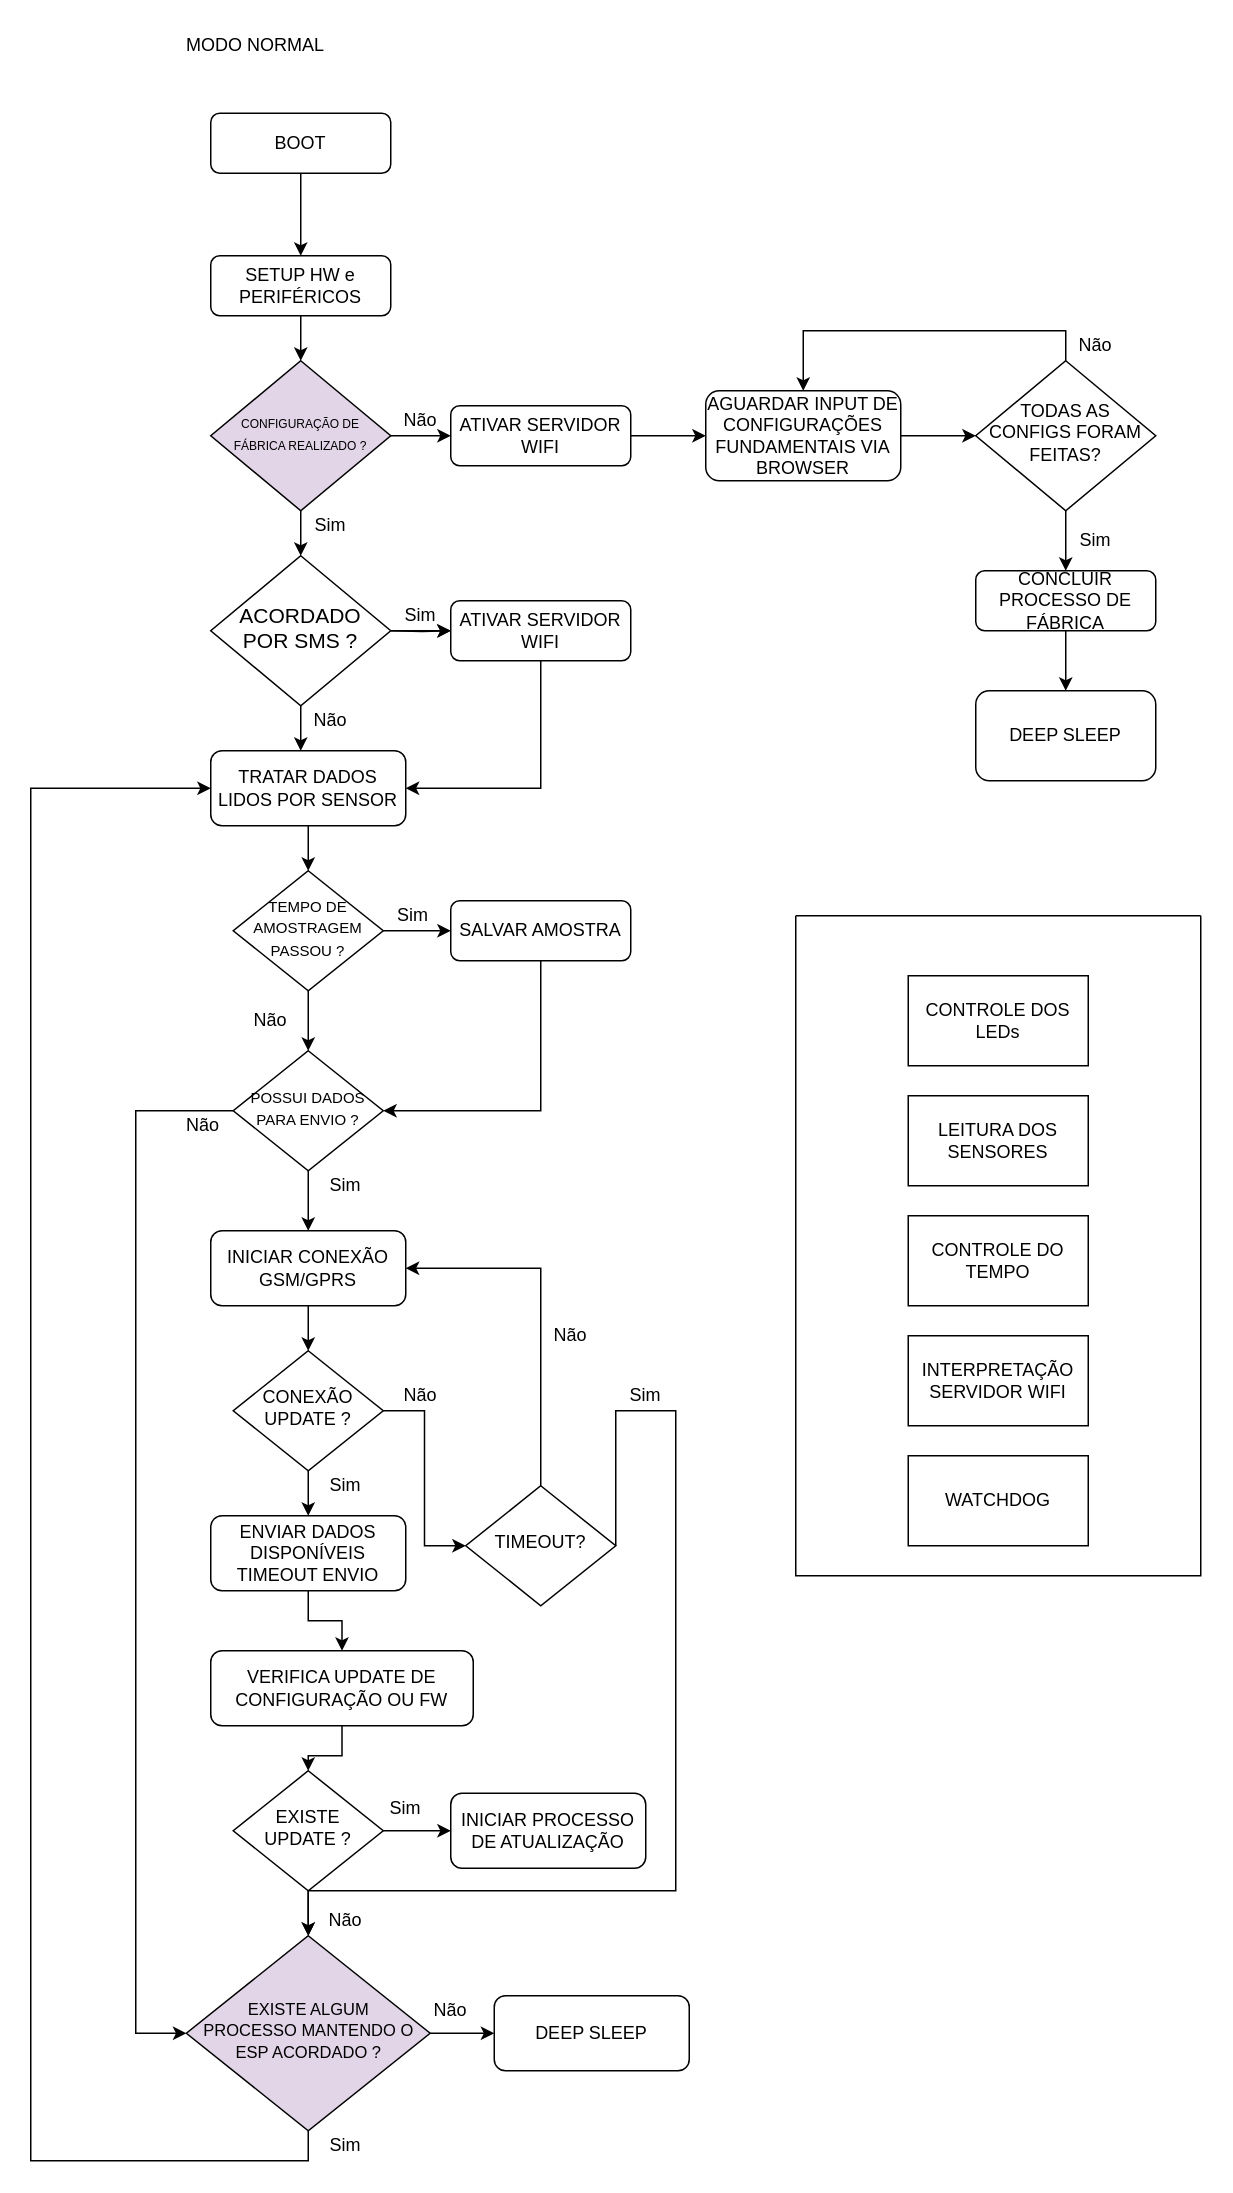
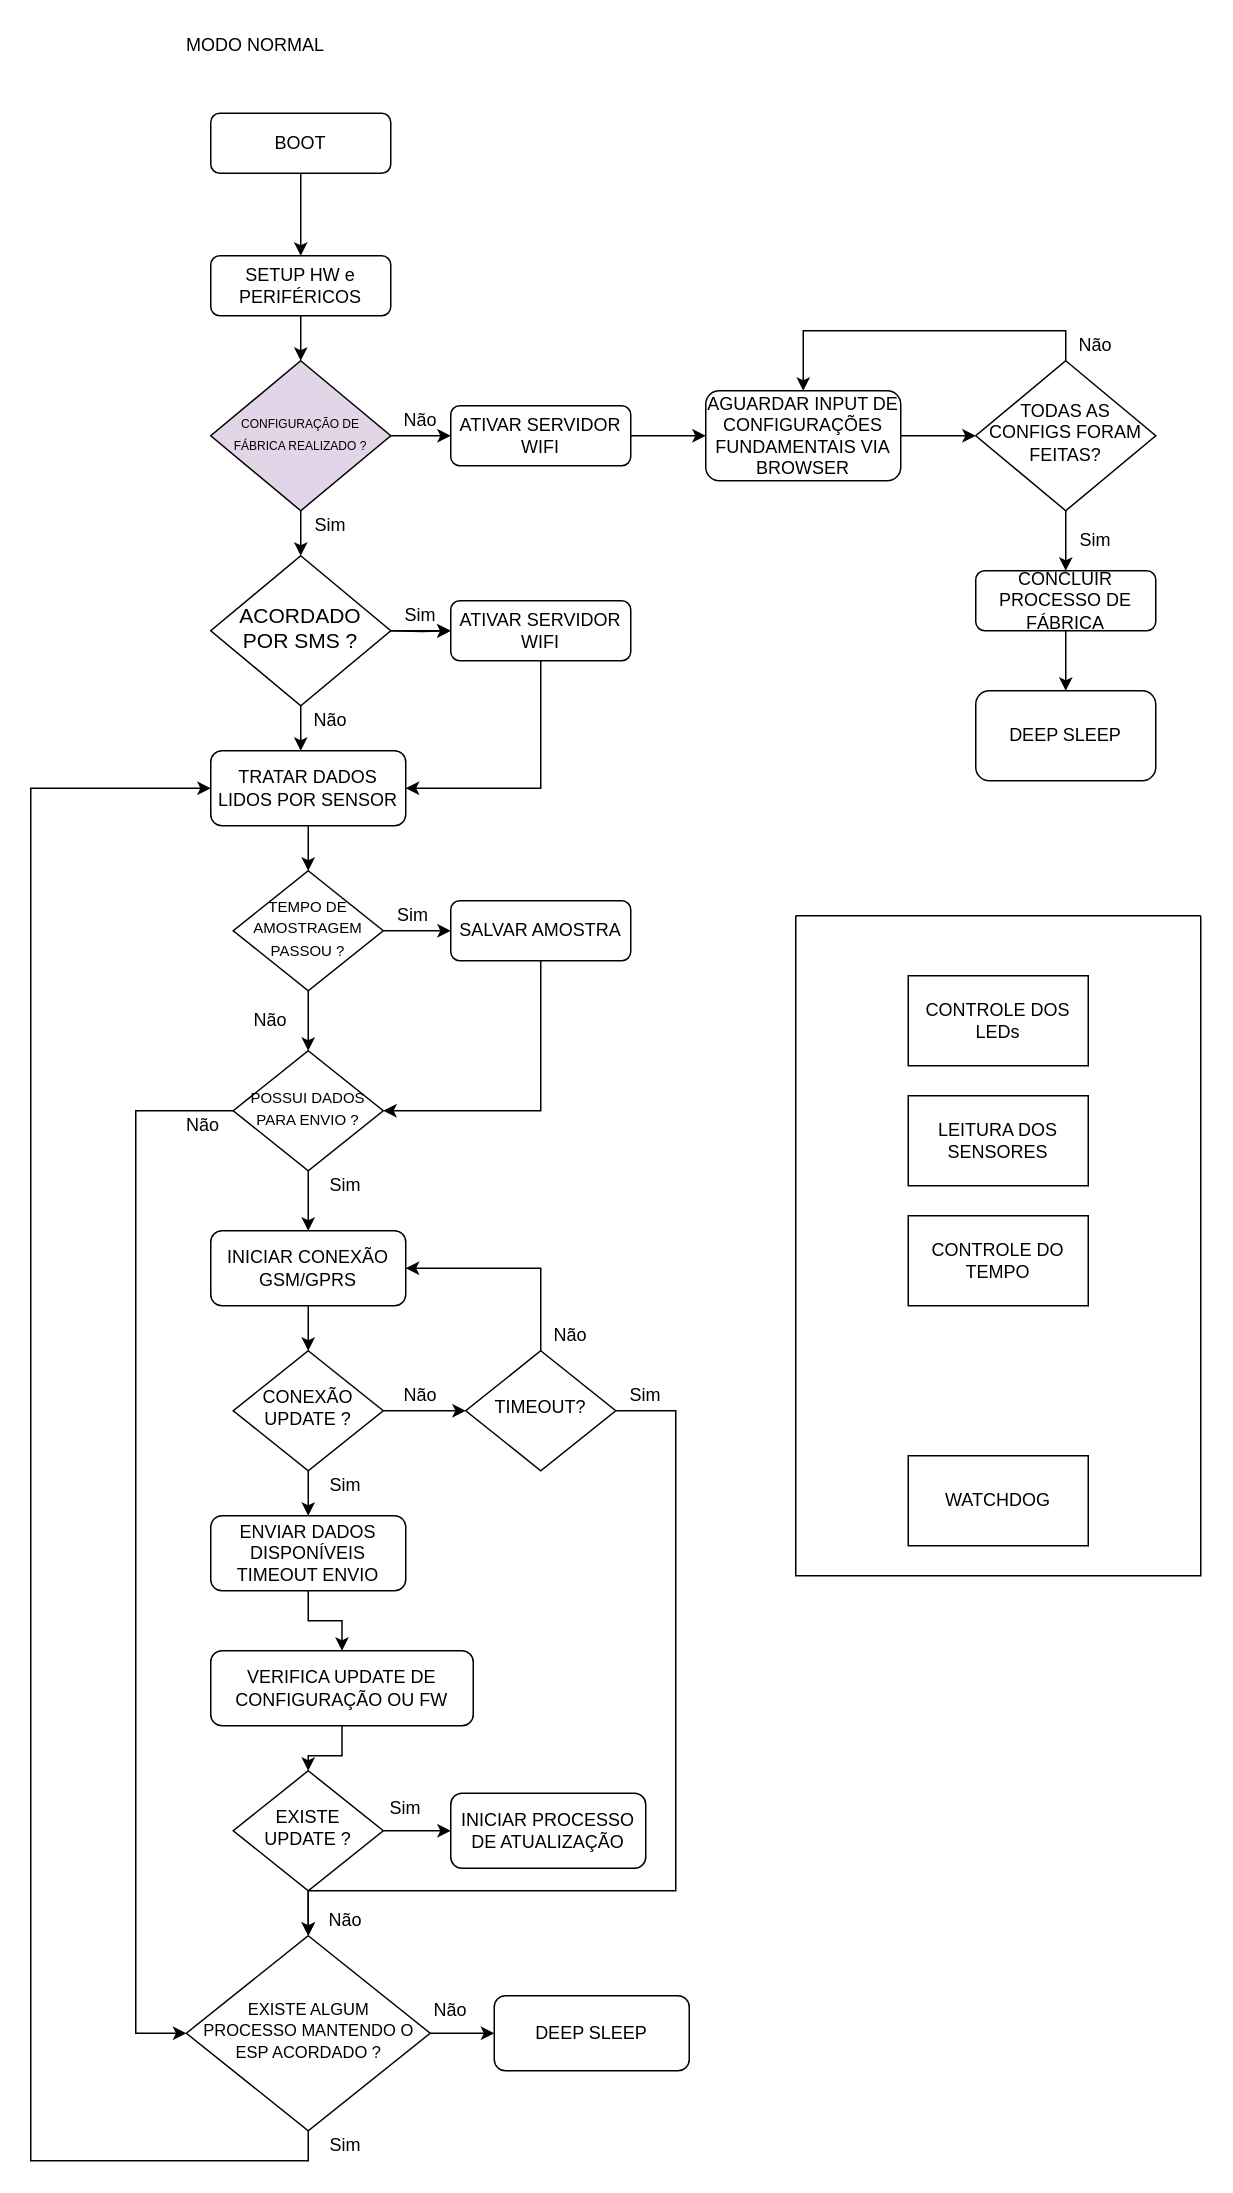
node "INTERPRETAÇÃO SERVIDOR WIFI": removed
node "TIMEOUT?": moved (541, 1546) -> (541, 1411)
node "EXISTE ALGUM PROCESSO MANTENDO O ESP ACORDADO ?": fillcolor #e1d5e7 -> #ffffff
